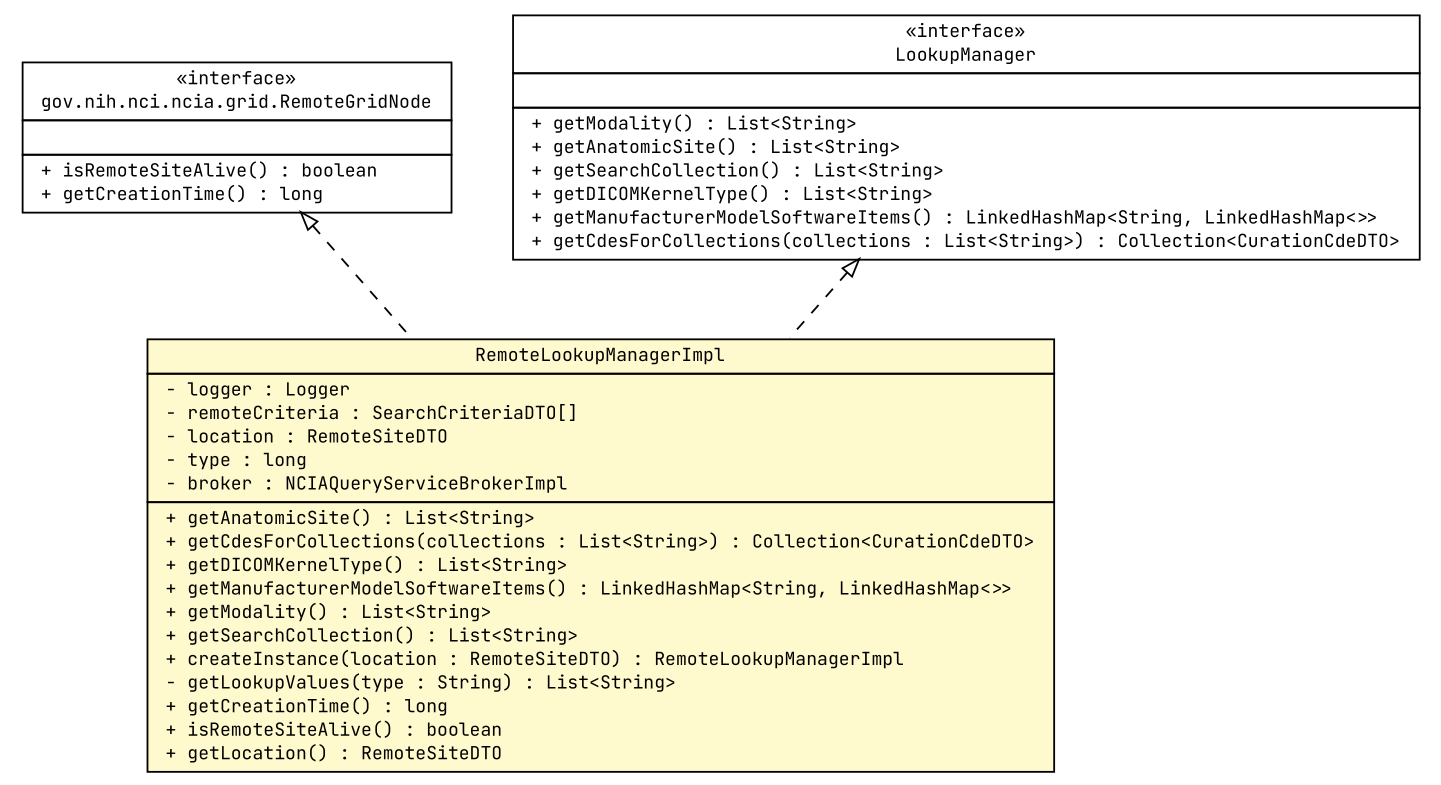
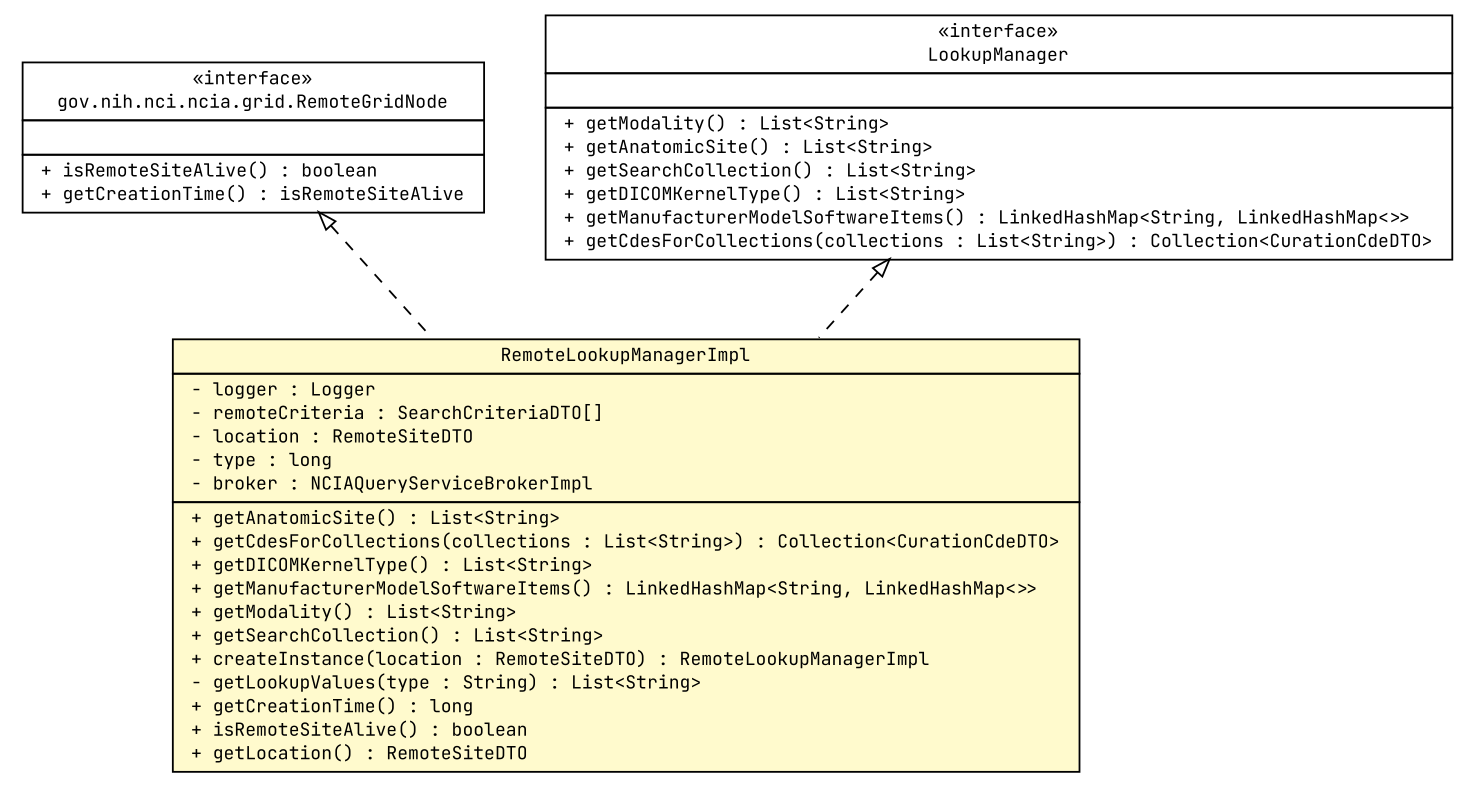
node "gov.nih.nci.ncia.grid.RemoteGridNode": text "+ getCreationTime() : long" -> "+ getCreationTime() : isRemoteSiteAlive"
